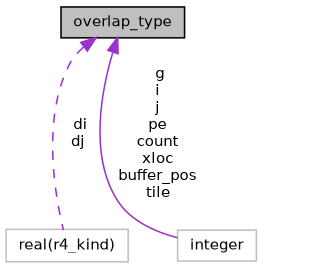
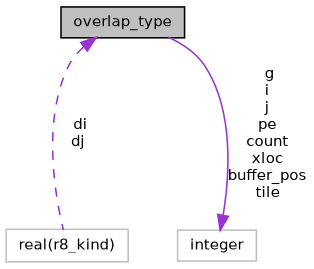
edge "integer" -> "overlap_type": reversed
node "real(r4_kind)": label "real(r4_kind)" -> "real(r8_kind)"
